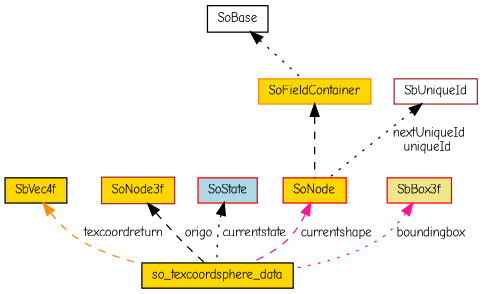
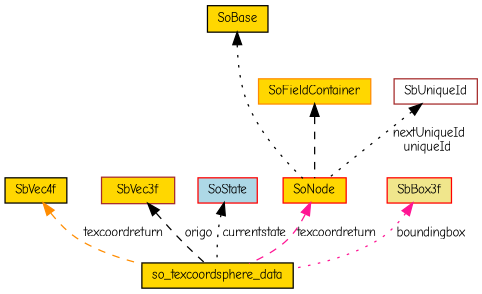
node "SoBase": fillcolor white -> gold
edge "SoFieldContainer" -> "SoBase": now "SoNode" -> "SoBase"
node "SoNode3f": label "SoNode3f" -> "SbVec3f"
edge "so_texcoordsphere_data" -> "SoNode": label " currentshape" -> " texcoordreturn"
